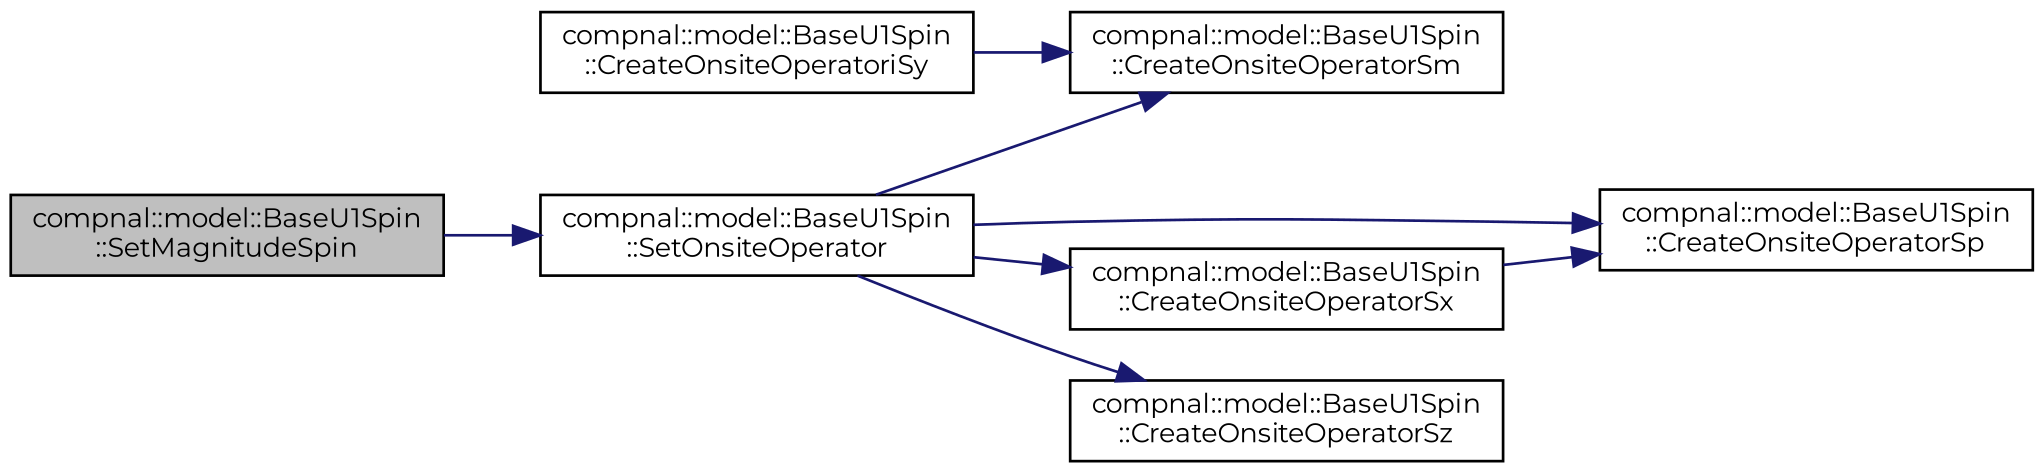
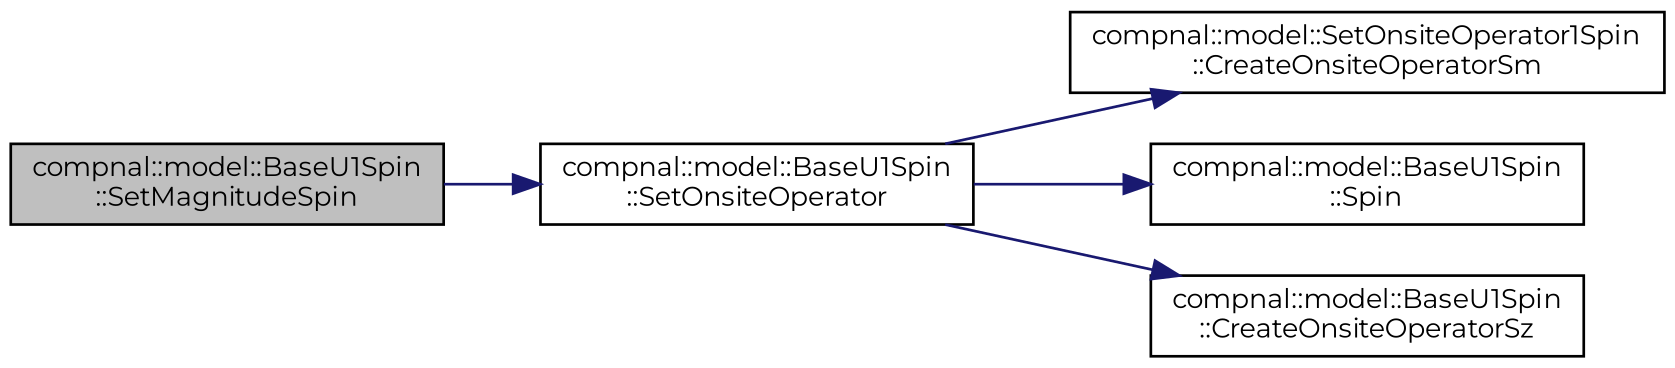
node "compnal::model::BaseU1Spin ::CreateOnsiteOperatoriSy": removed
node "compnal::model::BaseU1Spin ::CreateOnsiteOperatorSm": label "compnal::model::BaseU1Spin ::CreateOnsiteOperatorSm" -> "compnal::model::SetOnsiteOperator1Spin ::CreateOnsiteOperatorSm"
node "compnal::model::BaseU1Spin ::CreateOnsiteOperatorSp": removed
node "compnal::model::BaseU1Spin ::CreateOnsiteOperatorSx": label "compnal::model::BaseU1Spin ::CreateOnsiteOperatorSx" -> "compnal::model::BaseU1Spin ::Spin"
